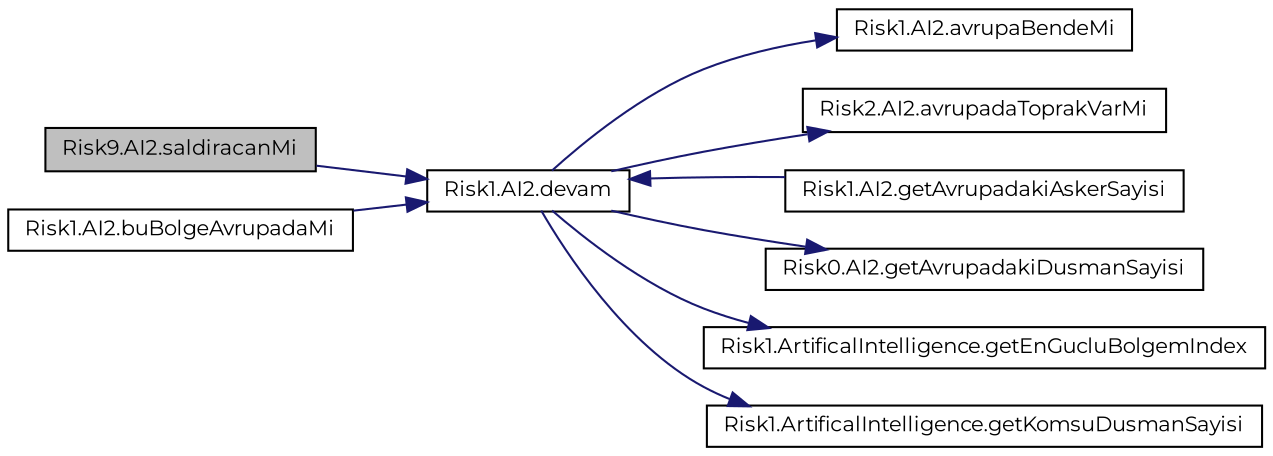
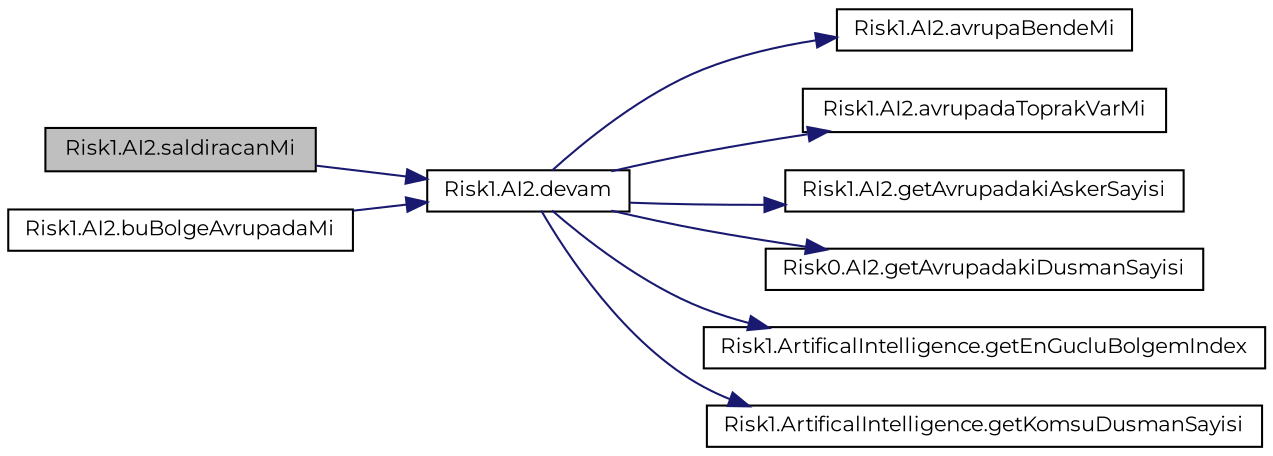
node "Risk2.AI2.avrupadaToprakVarMi": label "Risk2.AI2.avrupadaToprakVarMi" -> "Risk1.AI2.avrupadaToprakVarMi"
node "Risk9.AI2.saldiracanMi": label "Risk9.AI2.saldiracanMi" -> "Risk1.AI2.saldiracanMi"
edge "Risk1.AI2.getAvrupadakiAskerSayisi" -> "Risk1.AI2.devam": reversed
